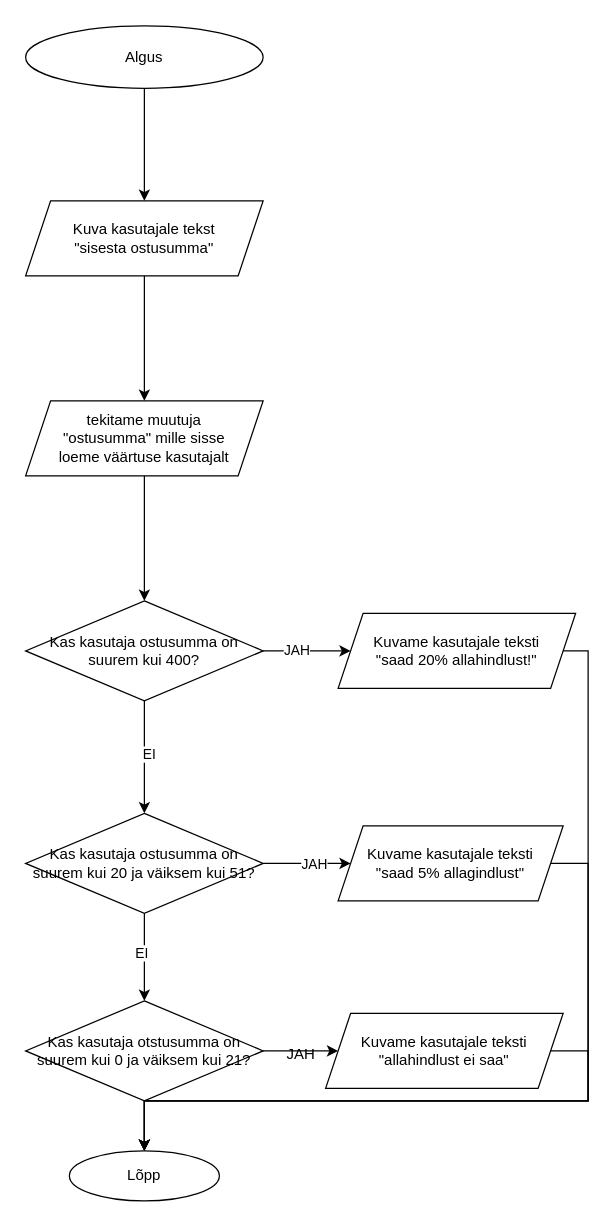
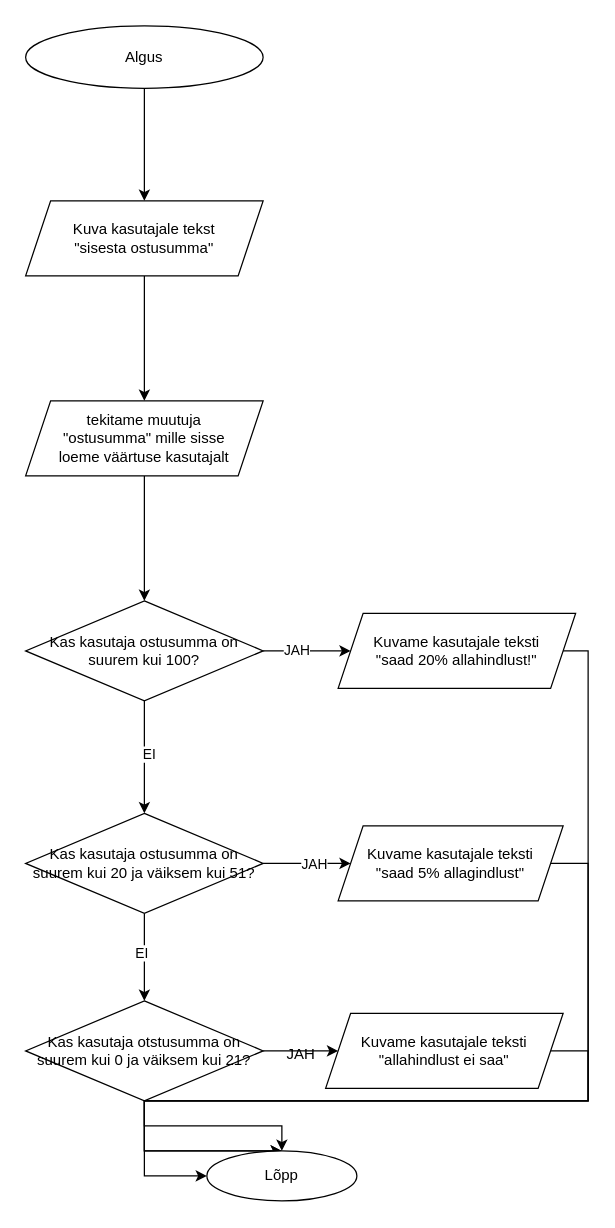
node "Kas kasutaja ostusumma on suurem kui 400?": label "Kas kasutaja ostusumma on suurem kui 400?" -> "Kas kasutaja ostusumma on suurem kui 100?"
node "Lõpp": moved (144, 1176) -> (282, 1176)
